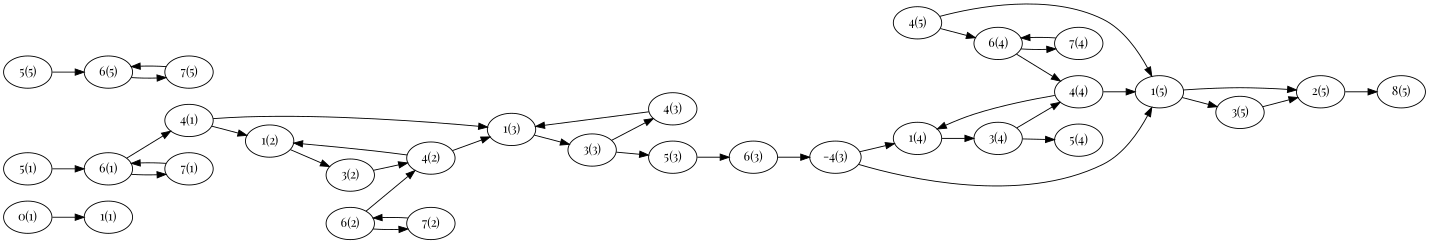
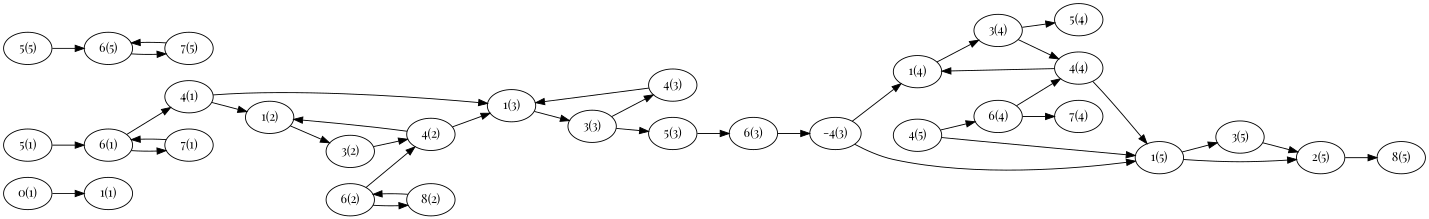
edge "7(4)" -> "6(4)": removed
node "7(2)": label "7(2)" -> "8(2)"
